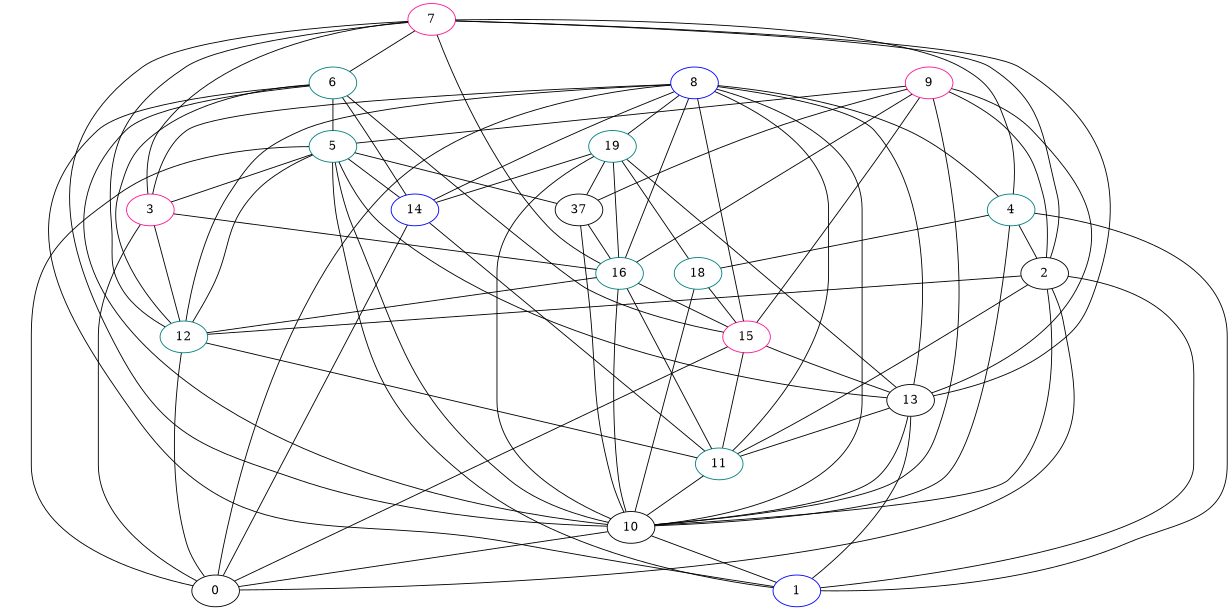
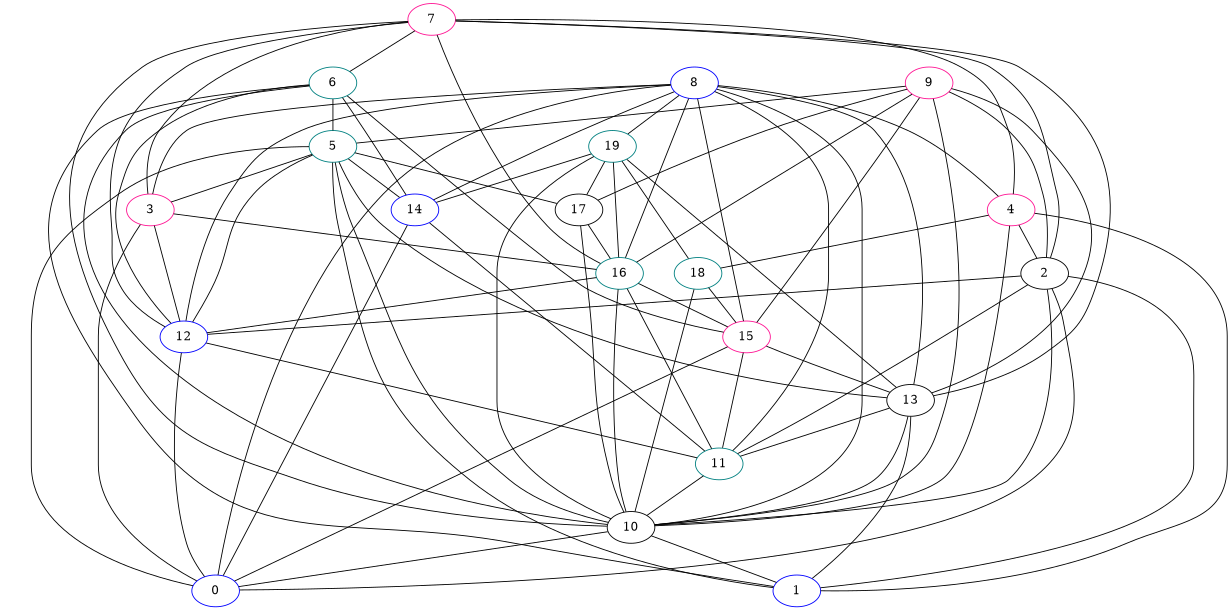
node "37": label "37" -> "17"
node "4": color teal -> deeppink
node "12": color teal -> blue
node "0": color black -> blue
